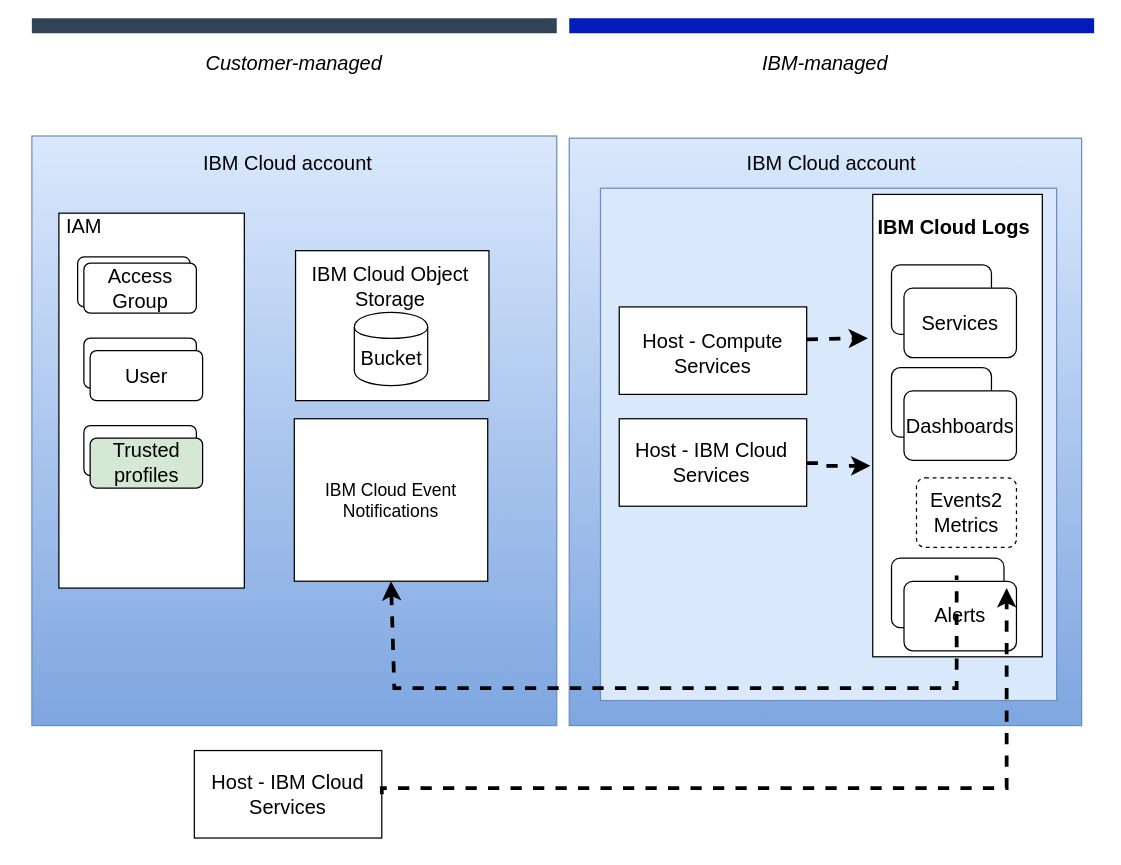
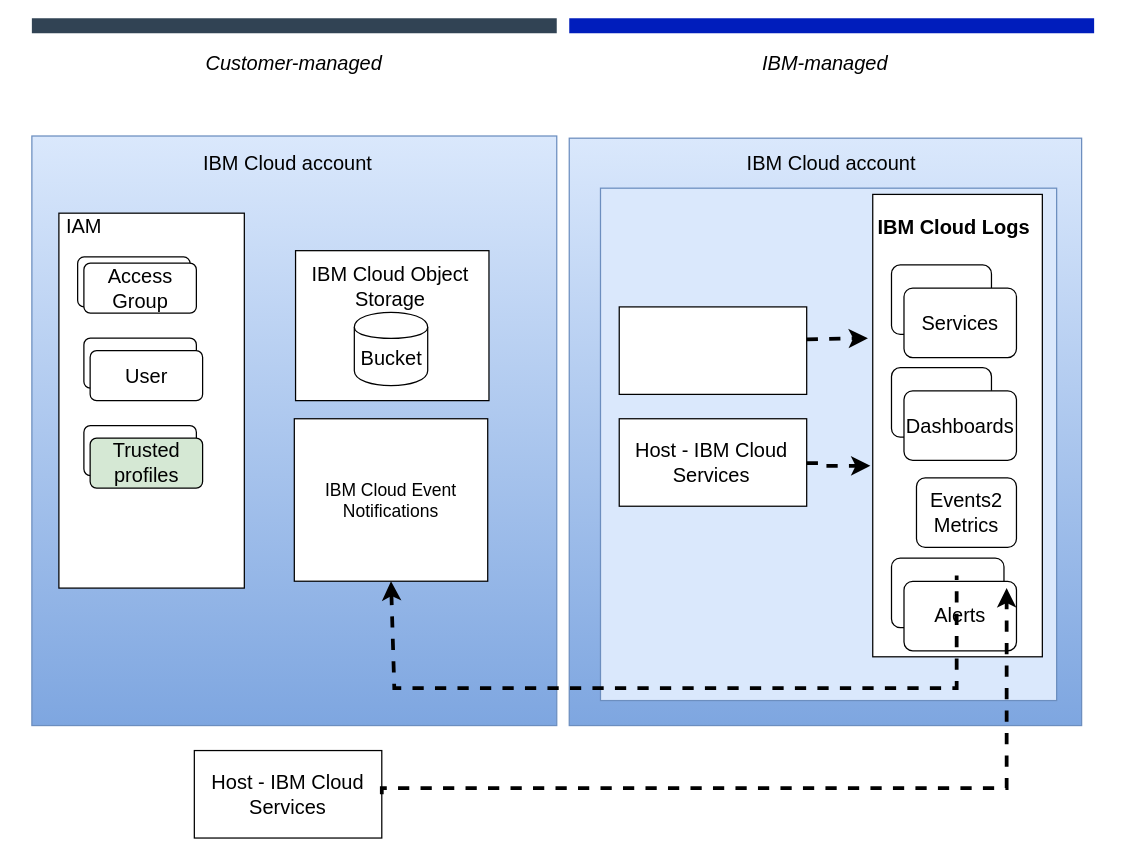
node "Host - Compute Services": removed
node "Events2 Metrics": style dashed -> solid
